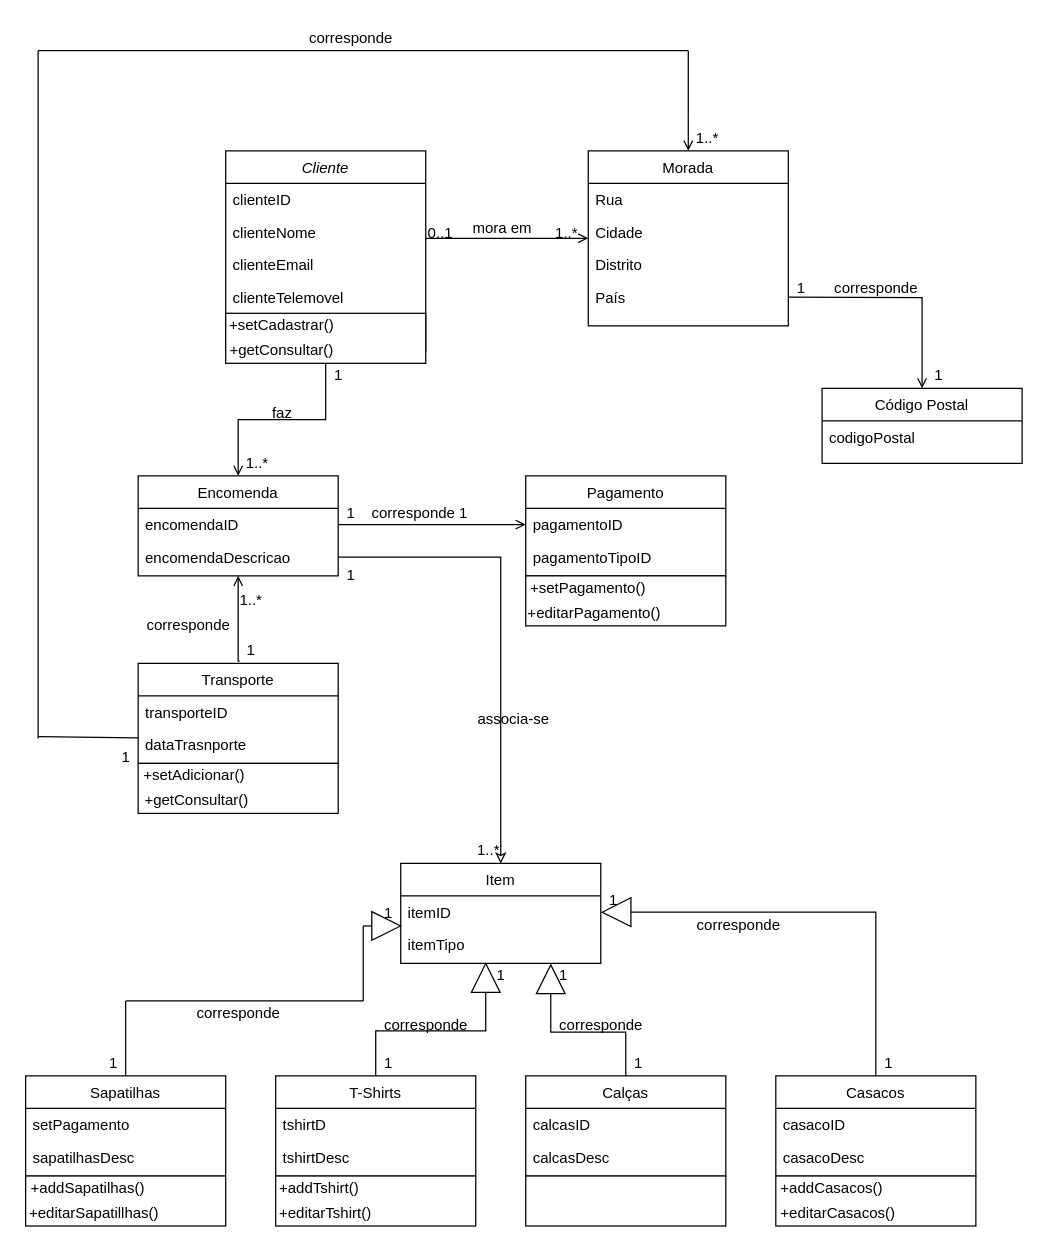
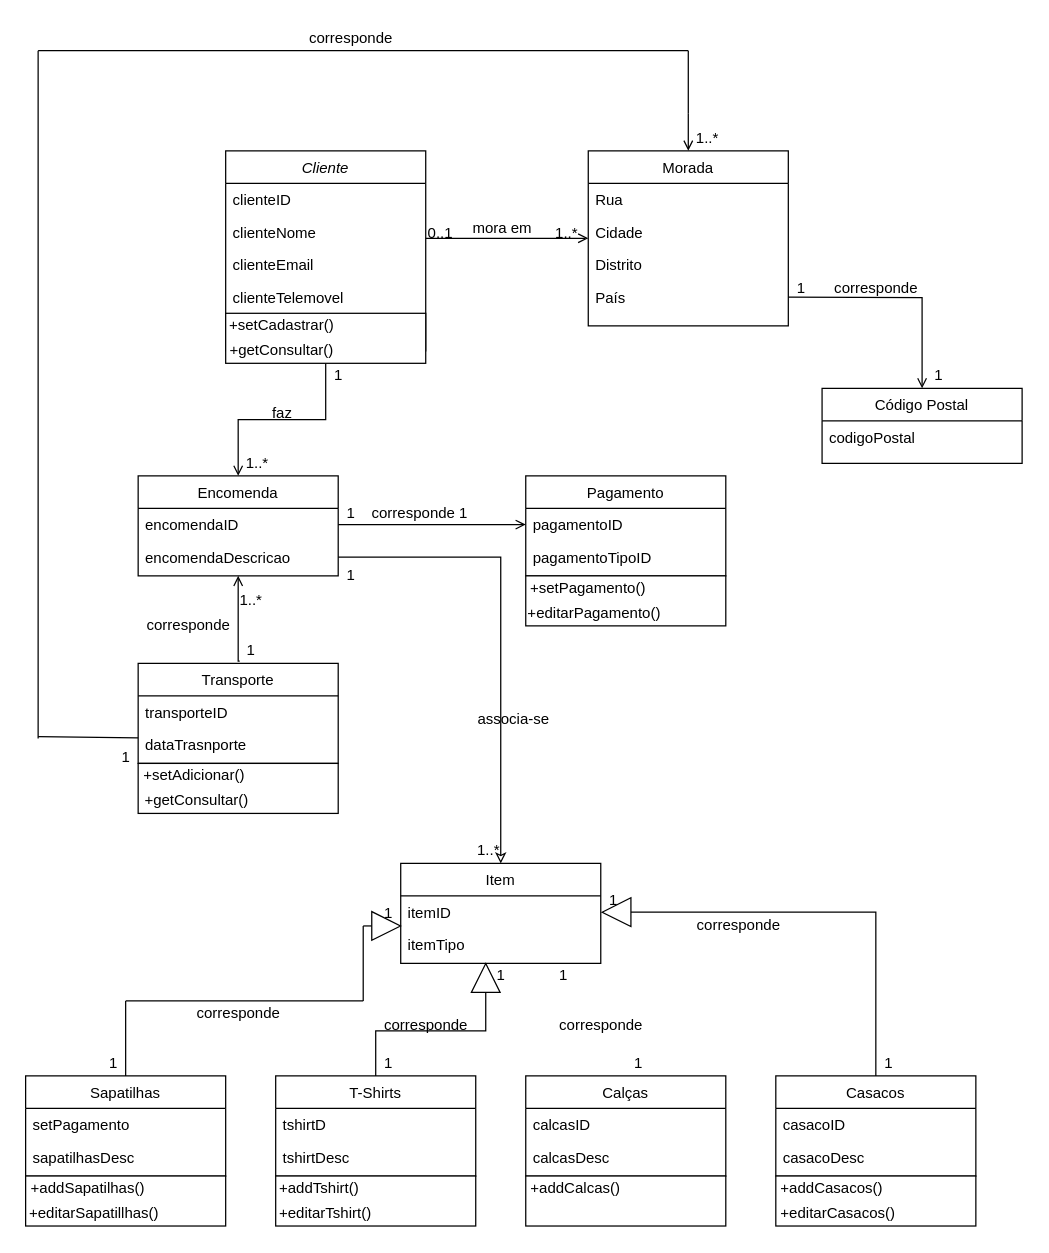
edge "Calças" -> "Item": removed
node "+addCalcas()": added
